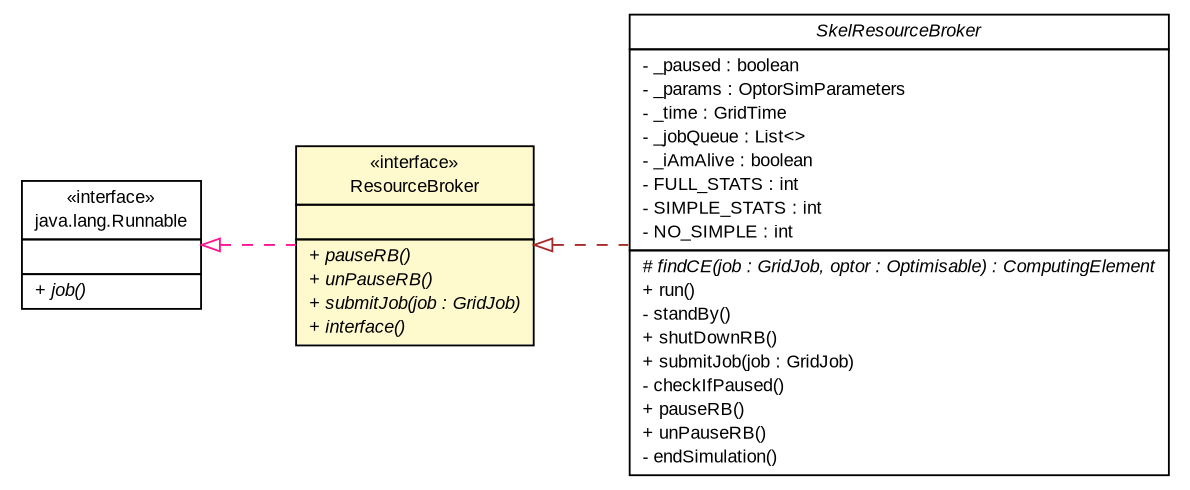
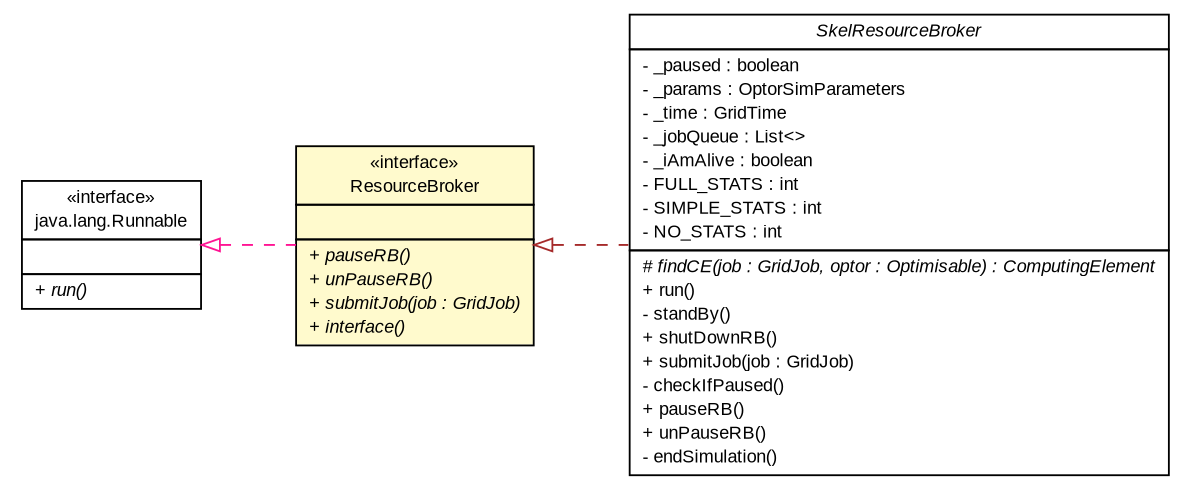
node "SkelResourceBroker": text "- NO_SIMPLE : int" -> "- NO_STATS : int"
node "java.lang.Runnable": text "+ job()" -> "+ run()"
